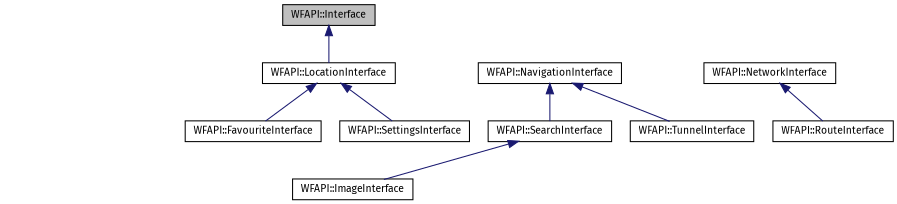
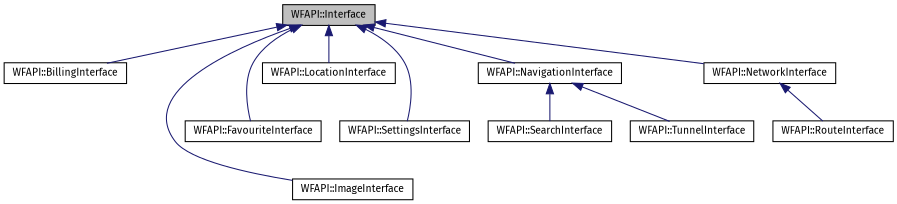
edge "WFAPI::NetworkInterface" -> "WFAPI::Interface": added
edge "WFAPI::NavigationInterface" -> "WFAPI::Interface": added
node "WFAPI::BillingInterface": added
edge "WFAPI::FavouriteInterface" -> "WFAPI::LocationInterface": now "WFAPI::FavouriteInterface" -> "WFAPI::Interface"
edge "WFAPI::SettingsInterface" -> "WFAPI::LocationInterface": now "WFAPI::SettingsInterface" -> "WFAPI::Interface"
edge "WFAPI::ImageInterface" -> "WFAPI::SearchInterface": now "WFAPI::ImageInterface" -> "WFAPI::Interface"
